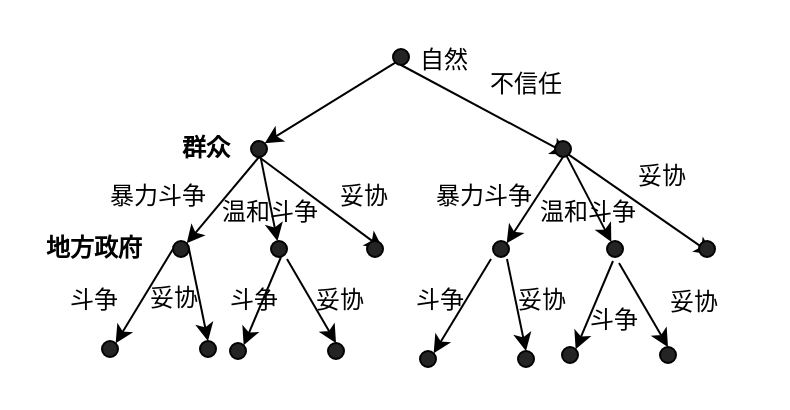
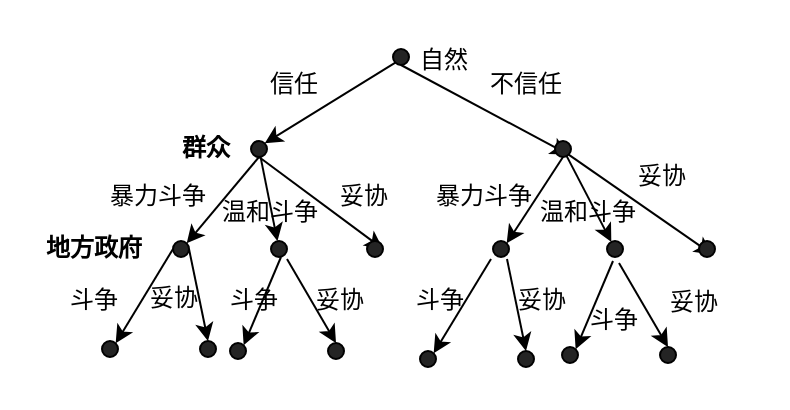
node "信任": added
